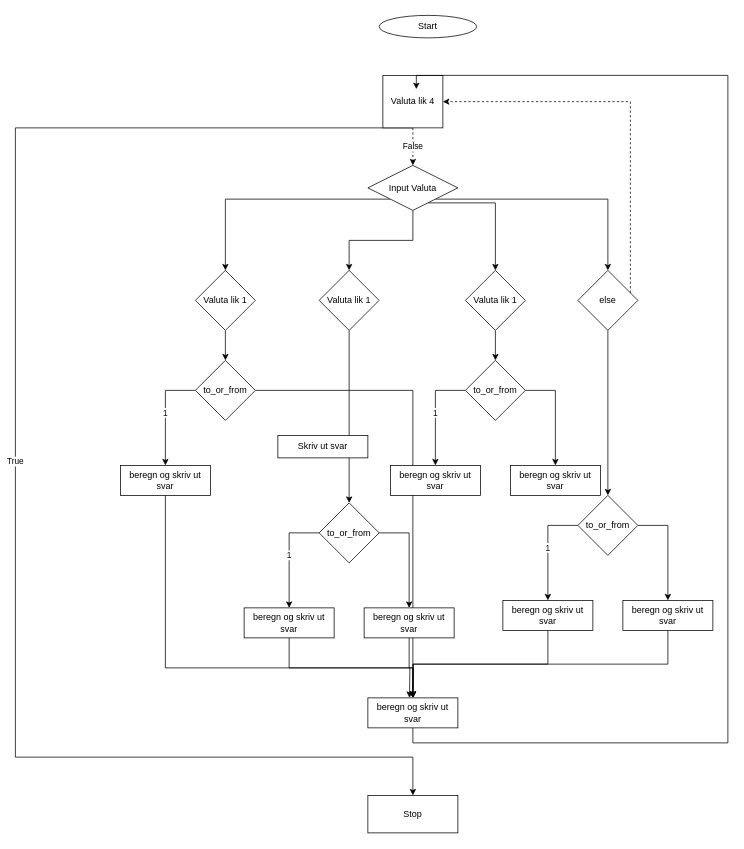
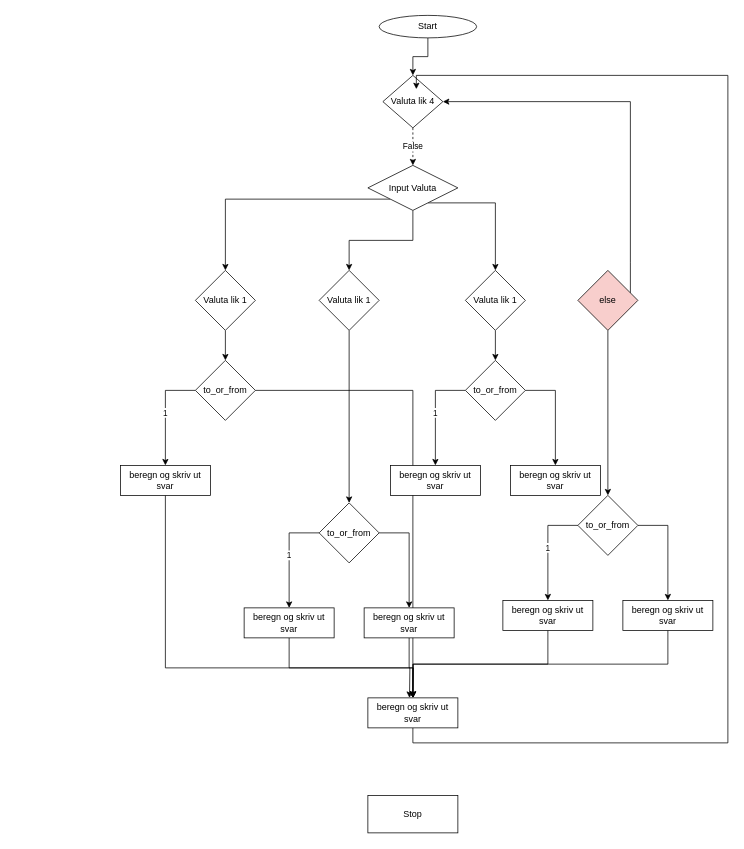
edge "Start" -> "Valuta lik 4": added
node "Valuta lik 4": shape rectangle -> diamond
edge "else" -> "Valuta lik 4": style dashed -> solid
edge "Input Valuta" -> "else": removed
node "else": fillcolor #ffffff -> #f8cecc
edge "Valuta lik 4" -> "Stop": removed, label "True"
node "Skriv ut svar": removed
